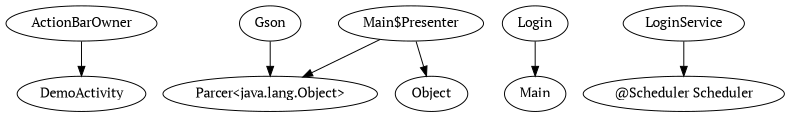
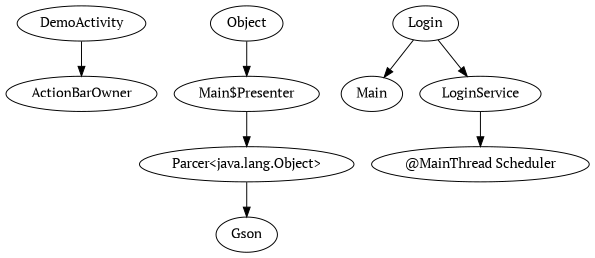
edge "ActionBarOwner" -> "DemoActivity": reversed
edge "Gson" -> "Parcer<java.lang.Object>": reversed
edge "Main$Presenter" -> "Object": reversed
edge "Login" -> "LoginService": added
node "@Scheduler Scheduler": label "@Scheduler Scheduler" -> "@MainThread Scheduler"
